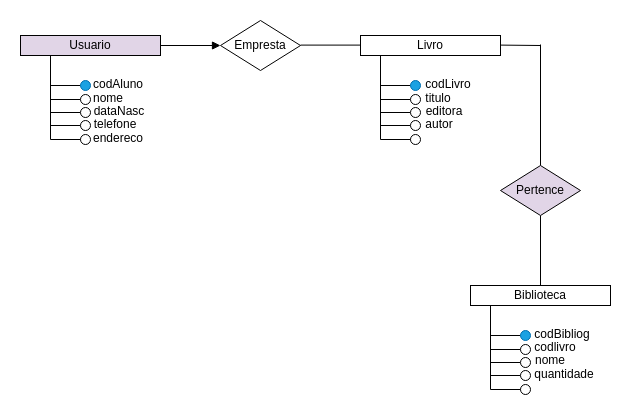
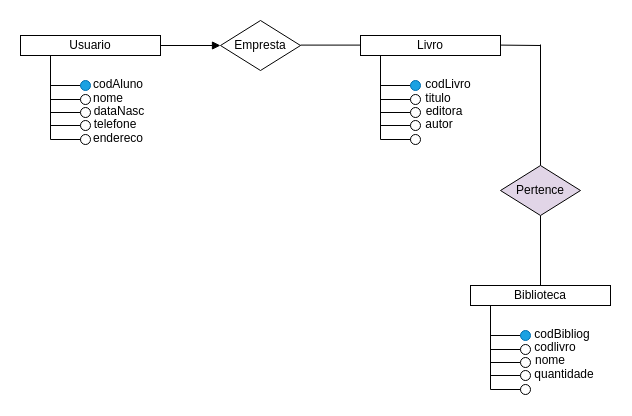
node "Usuario": fillcolor #e1d5e7 -> #ffffff
